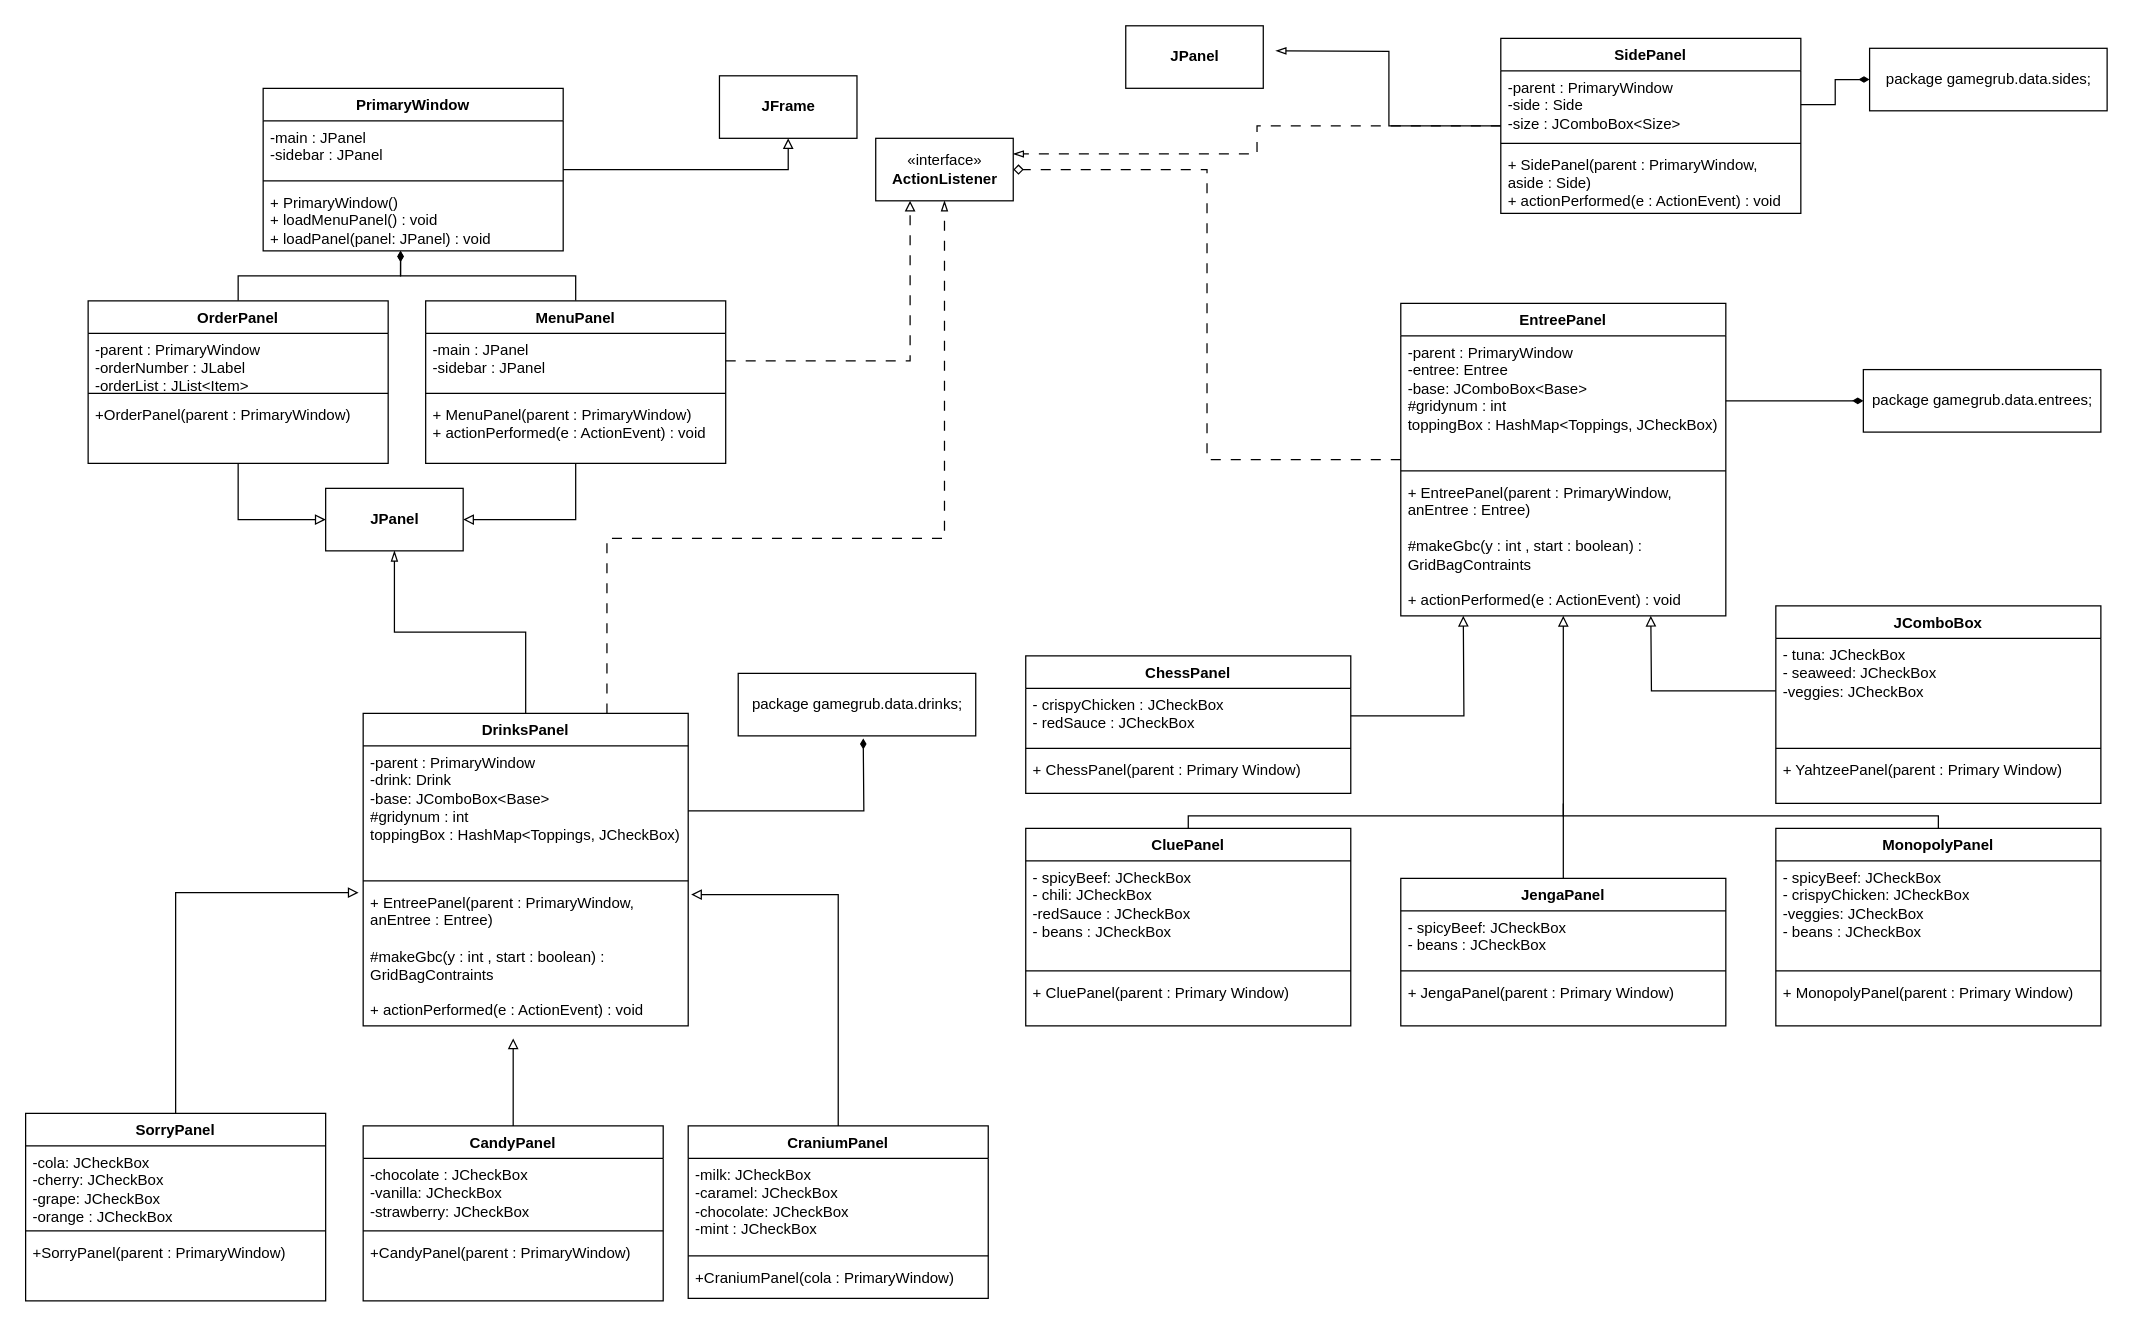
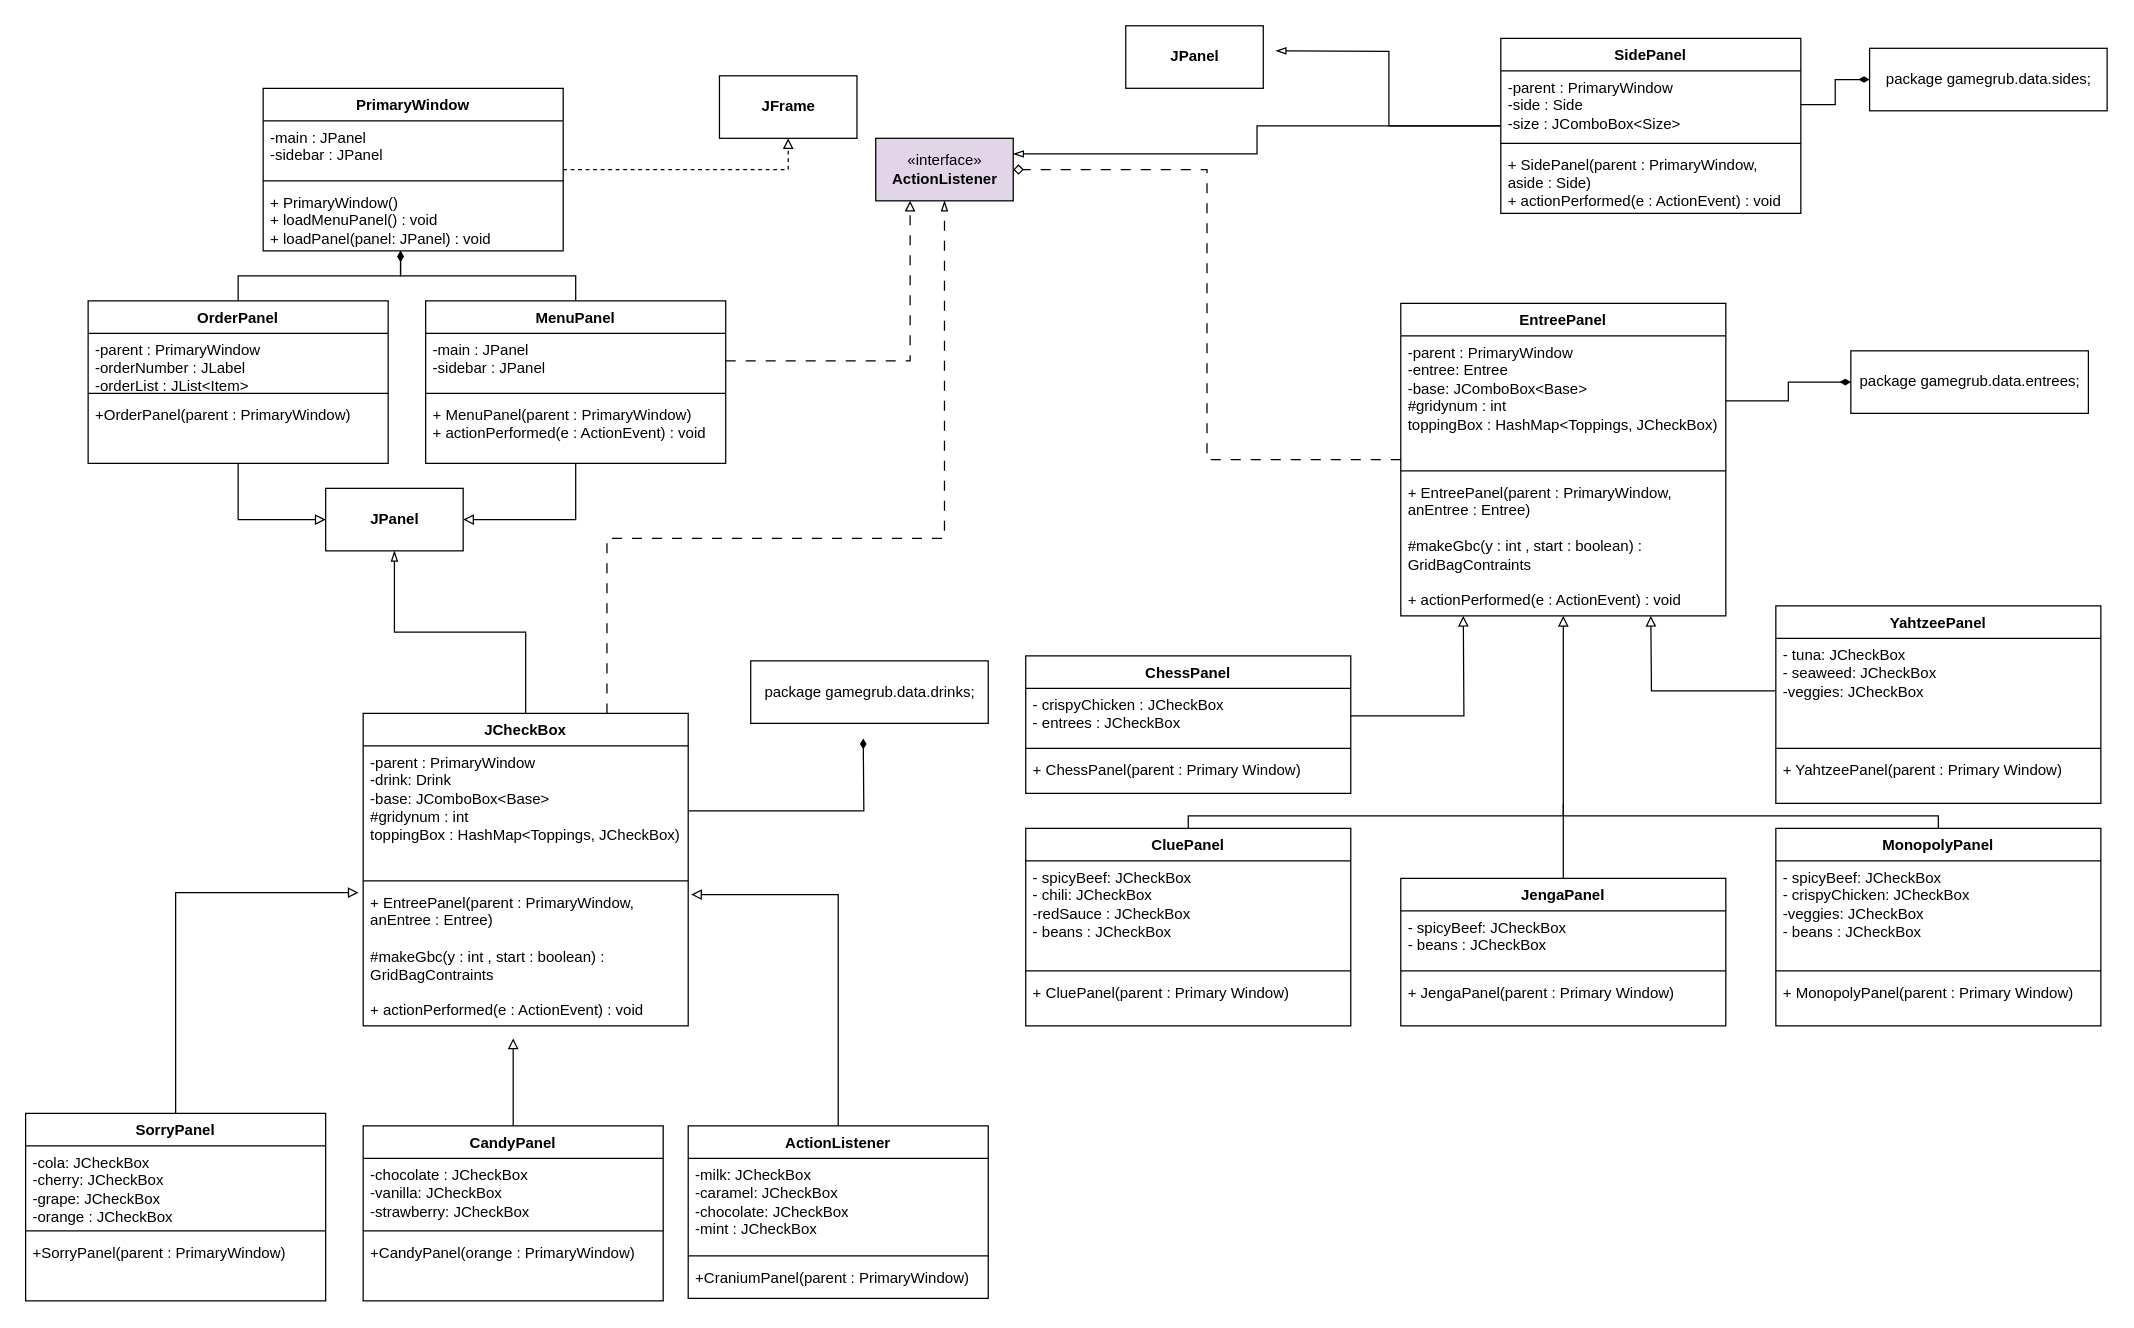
edge "SidePanel" -> "«interface» ActionListener": style dashed -> solid
edge "PrimaryWindow" -> "JFrame": style solid -> dashed
node "«interface» ActionListener": fillcolor #ffffff -> #e1d5e7
node "package gamegrub.data.entrees;": moved (1982, 401) -> (1969, 382)
node "JComboBox": label "JComboBox" -> "YahtzeePanel"
node "package gamegrub.data.drinks;": moved (857, 704) -> (869, 692)
node "- crispyChicken : JCheckBox - redSauce : JCheckBox": label "- crispyChicken : JCheckBox - redSauce : JCheckBox" -> "- crispyChicken : JCheckBox - entrees : JCheckBox"
node "DrinksPanel": label "DrinksPanel" -> "JCheckBox"
node "CraniumPanel": label "CraniumPanel" -> "ActionListener"
node "+CandyPanel(parent : PrimaryWindow)": label "+CandyPanel(parent : PrimaryWindow)" -> "+CandyPanel(orange : PrimaryWindow)"
node "+CraniumPanel(cola : PrimaryWindow)": label "+CraniumPanel(cola : PrimaryWindow)" -> "+CraniumPanel(parent : PrimaryWindow)"
